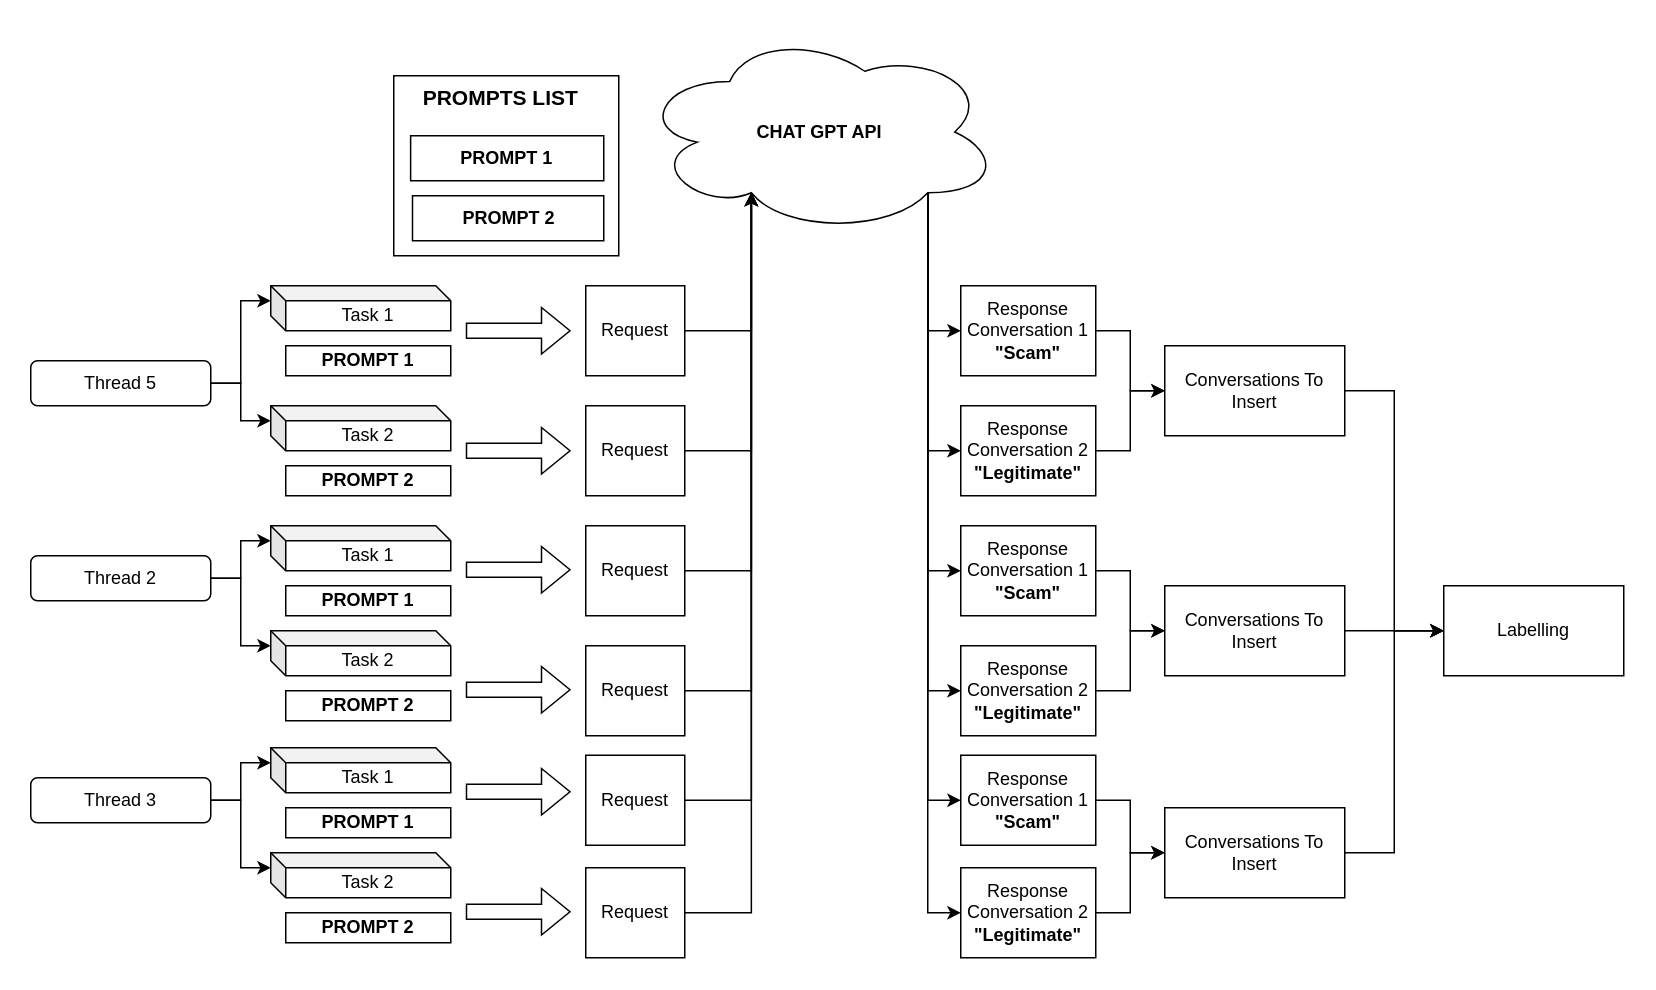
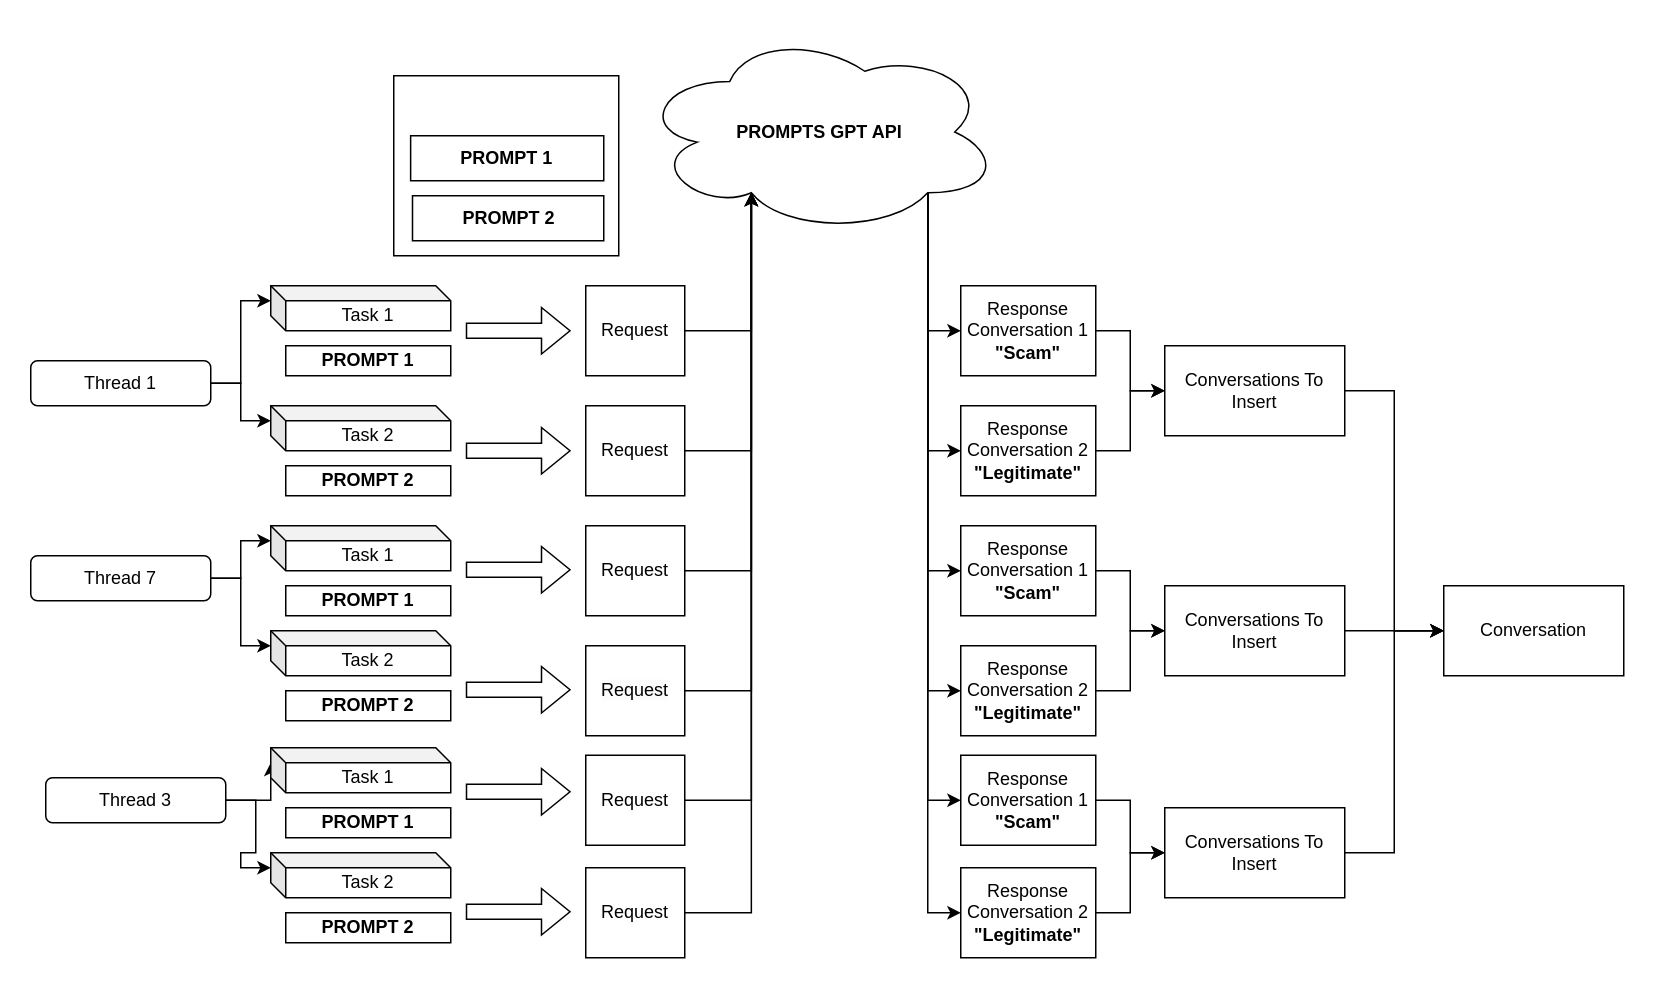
node "PROMPTS LIST": removed
node "CHAT GPT API": label "CHAT GPT API" -> "PROMPTS GPT API"
node "Thread 5": label "Thread 5" -> "Thread 1"
node "Thread 2": label "Thread 2" -> "Thread 7"
node "Labelling": label "Labelling" -> "Conversation"
node "Thread 3": moved (121, 800) -> (136, 800)
